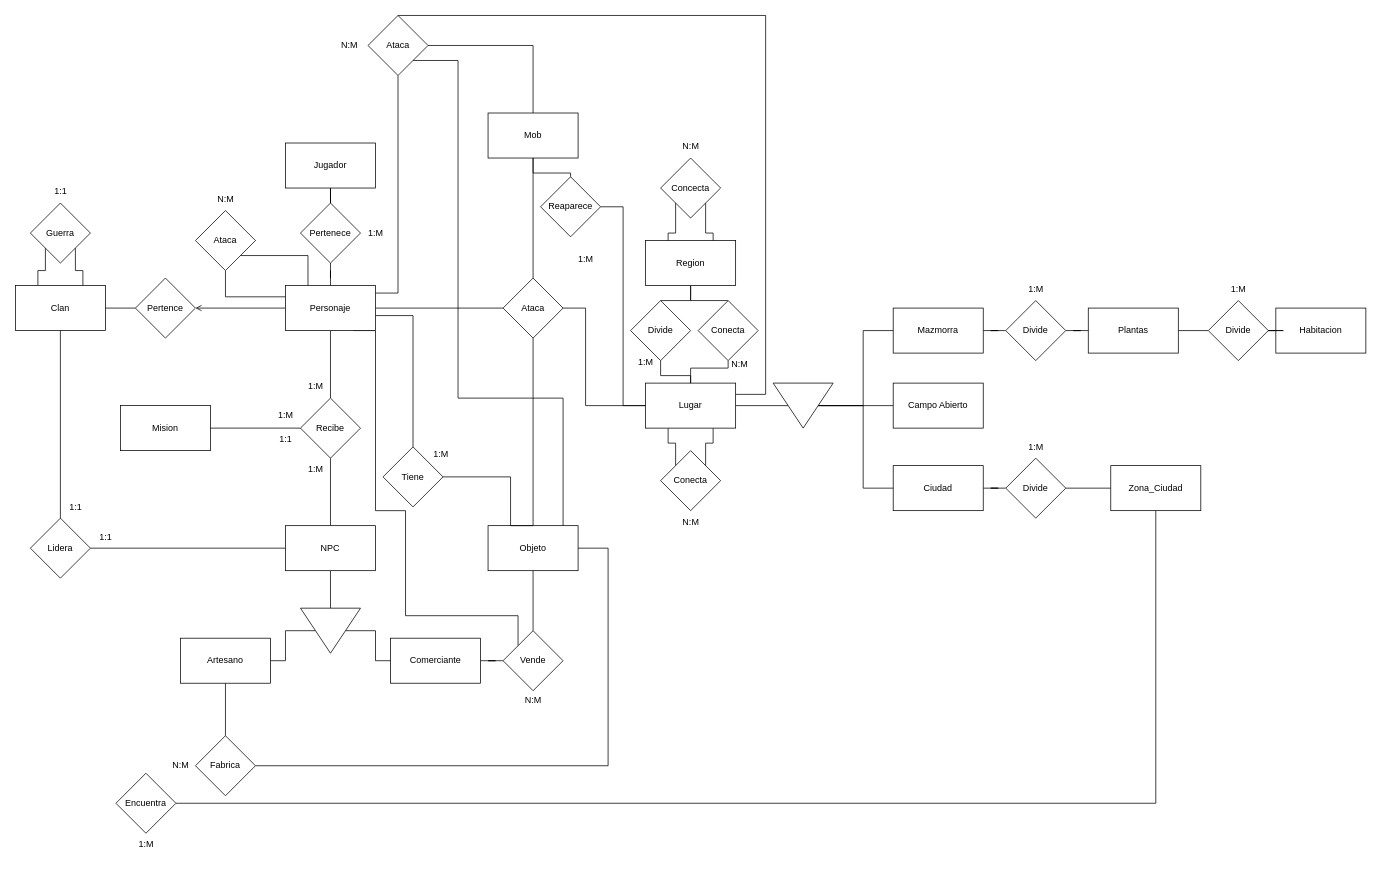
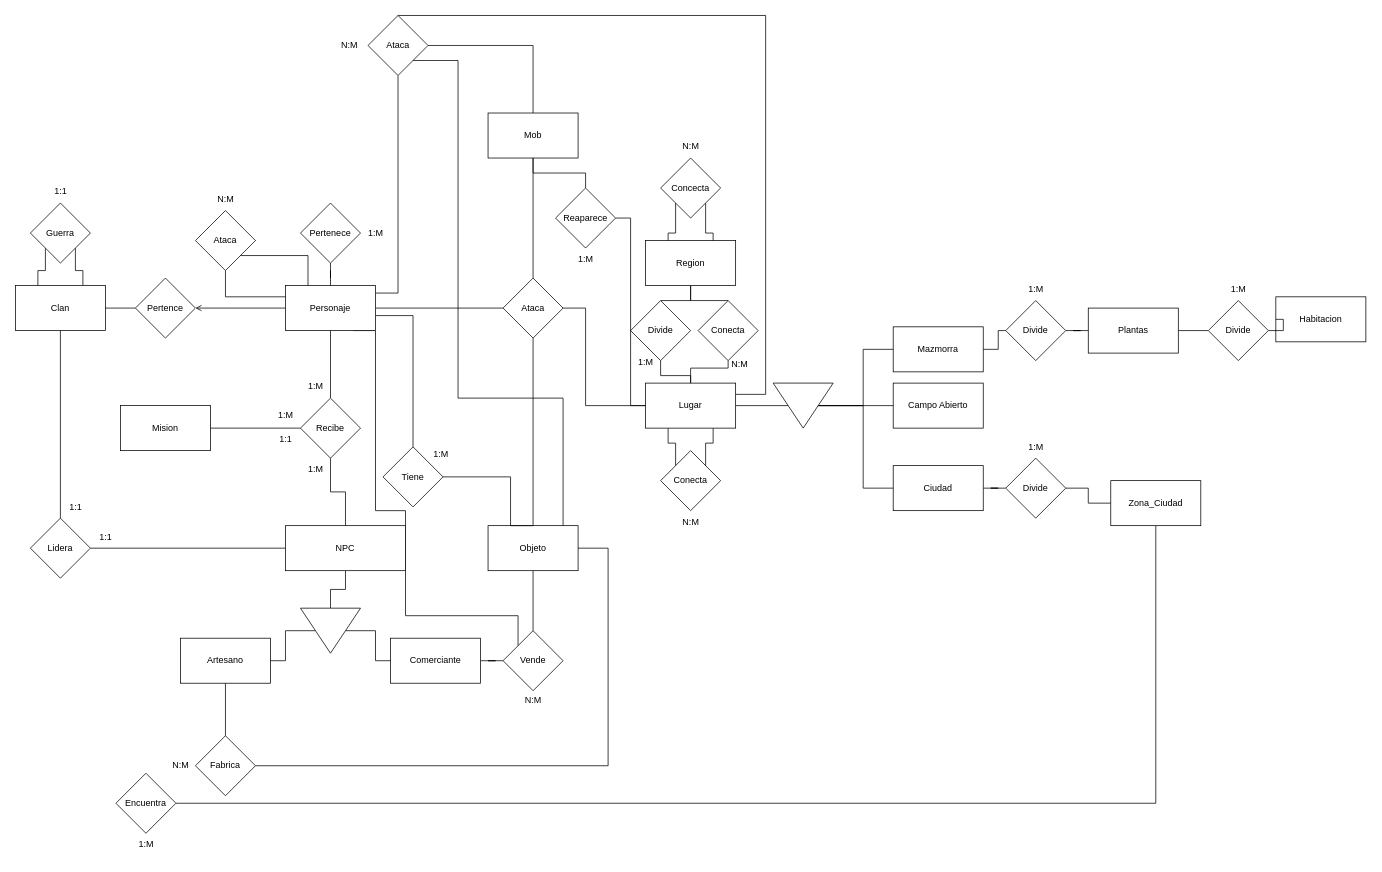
node "Jugador": removed
edge "Jugador" -- "Pertenece": removed
node "Reaparece": moved (570, 207) -> (585, 218)
node "Mazmorra": moved (938, 330) -> (938, 349)
node "Habitacion": moved (1320, 330) -> (1320, 319)
node "Zona_Ciudad": moved (1155, 488) -> (1155, 503)
node "NPC": size 90x45 -> 120x45
